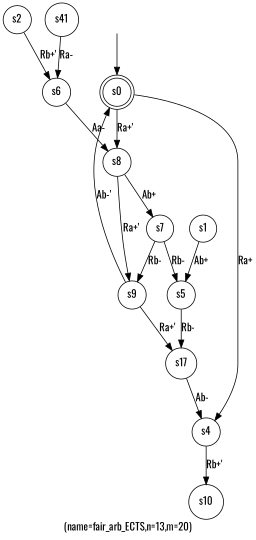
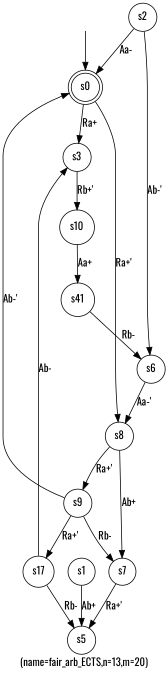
edge "s2" -> "s0": added, label "Aa-"
edge "s2" -> "s6": label "Rb+'" -> "Ab-'"
edge "s41" -> "s6": label "Ra-" -> "Rb-"
edge "s6" -> "s8": label "Aa-" -> "Aa-'"
edge "s7" -> "s9": reversed
edge "s10" -> "s41": added, label "Aa+"
edge "s7" -> "s5": label "Rb-" -> "Ra+'"
edge "s5" -> "s17": reversed
node "s4": label "s4" -> "s3"
